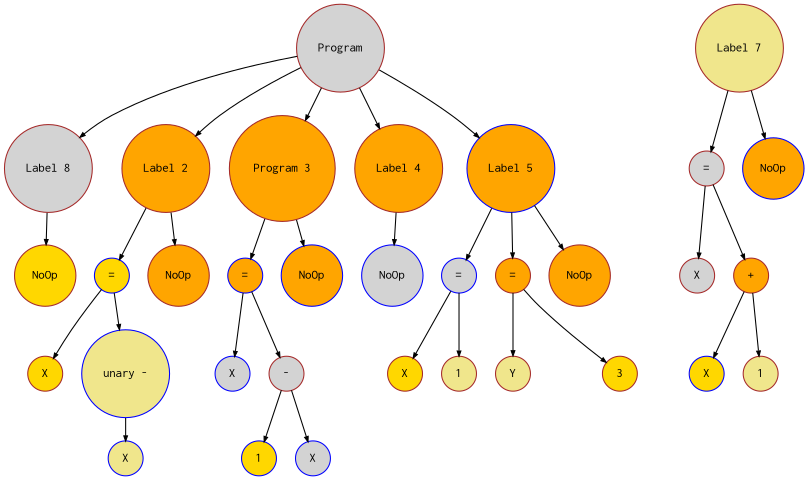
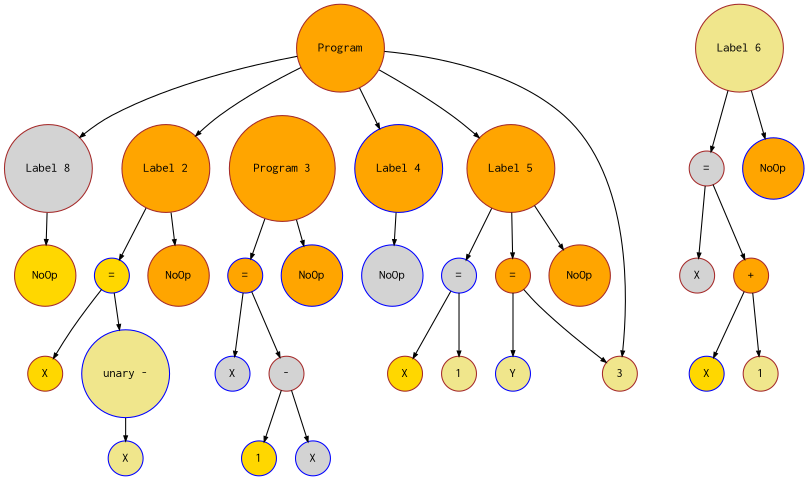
node "Program": fillcolor lightgrey -> orange
node "Label 7": label "Label 7" -> "Label 6"
edge "Program" -> "Program 3": now "Program" -> "3"
node "Label 4": color brown -> blue
node "Label 5": color blue -> brown
node "Y": color brown -> blue
node "3": fillcolor gold -> khaki
